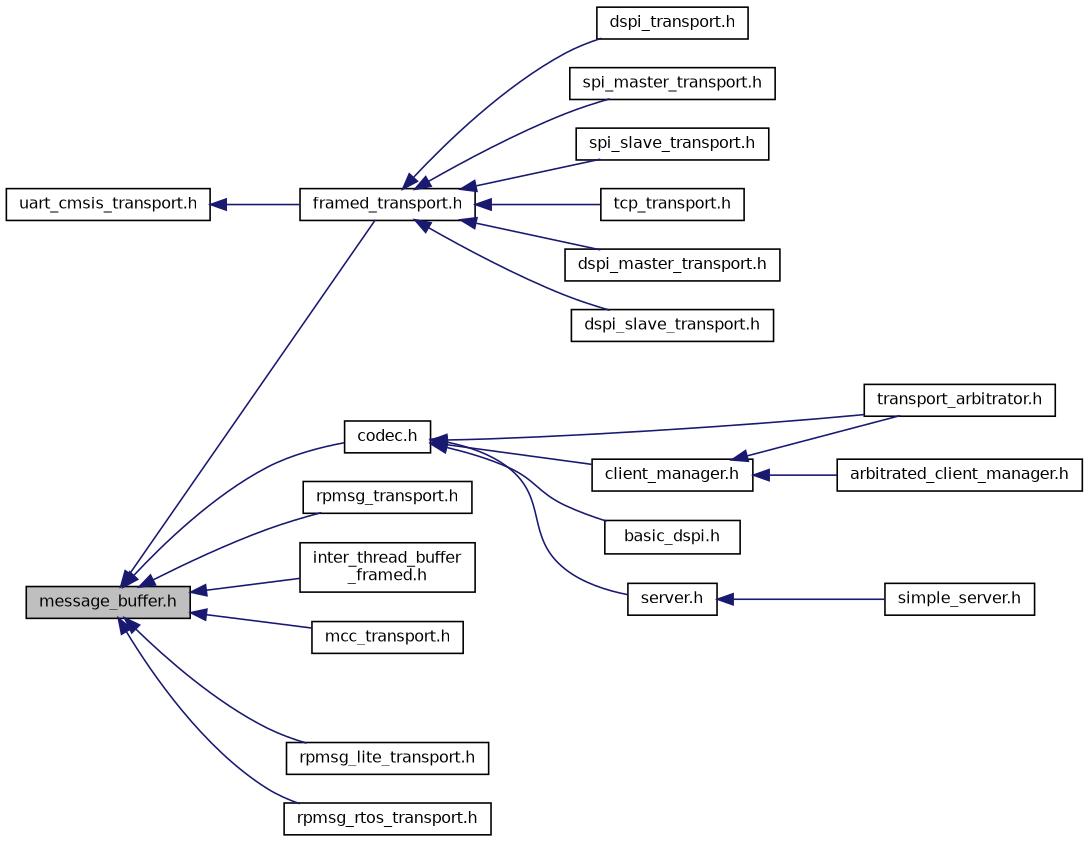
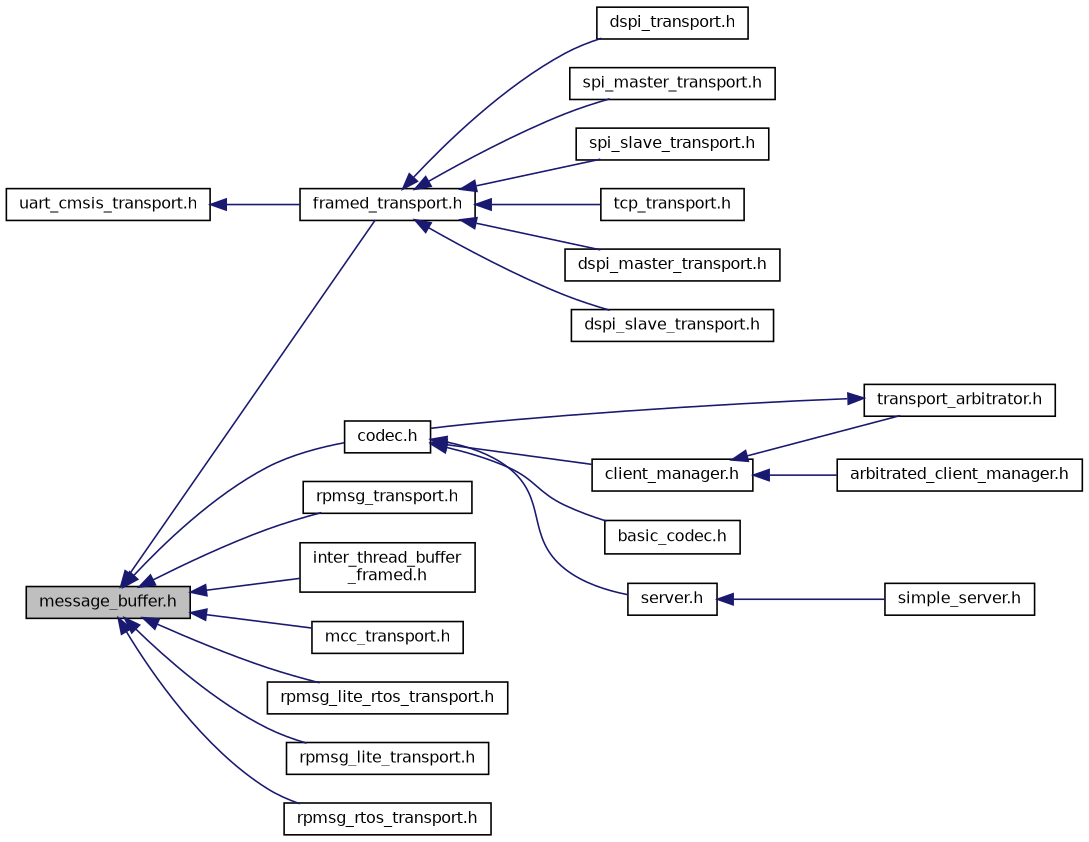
edge "transport_arbitrator.h" -> "codec.h": reversed
node "basic_dspi.h": label "basic_dspi.h" -> "basic_codec.h"
node "rpmsg_lite_rtos_transport.h": added
